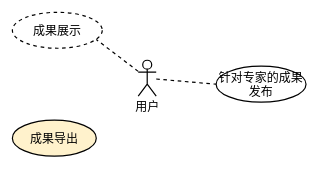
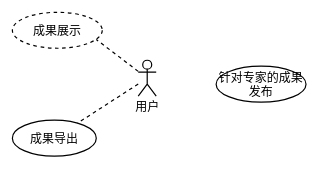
edge "用户" -- "针对专家的成果发布": removed
edge "用户" -- "成果导出": added
node "成果导出": fillcolor #fff2cc -> #ffffff
